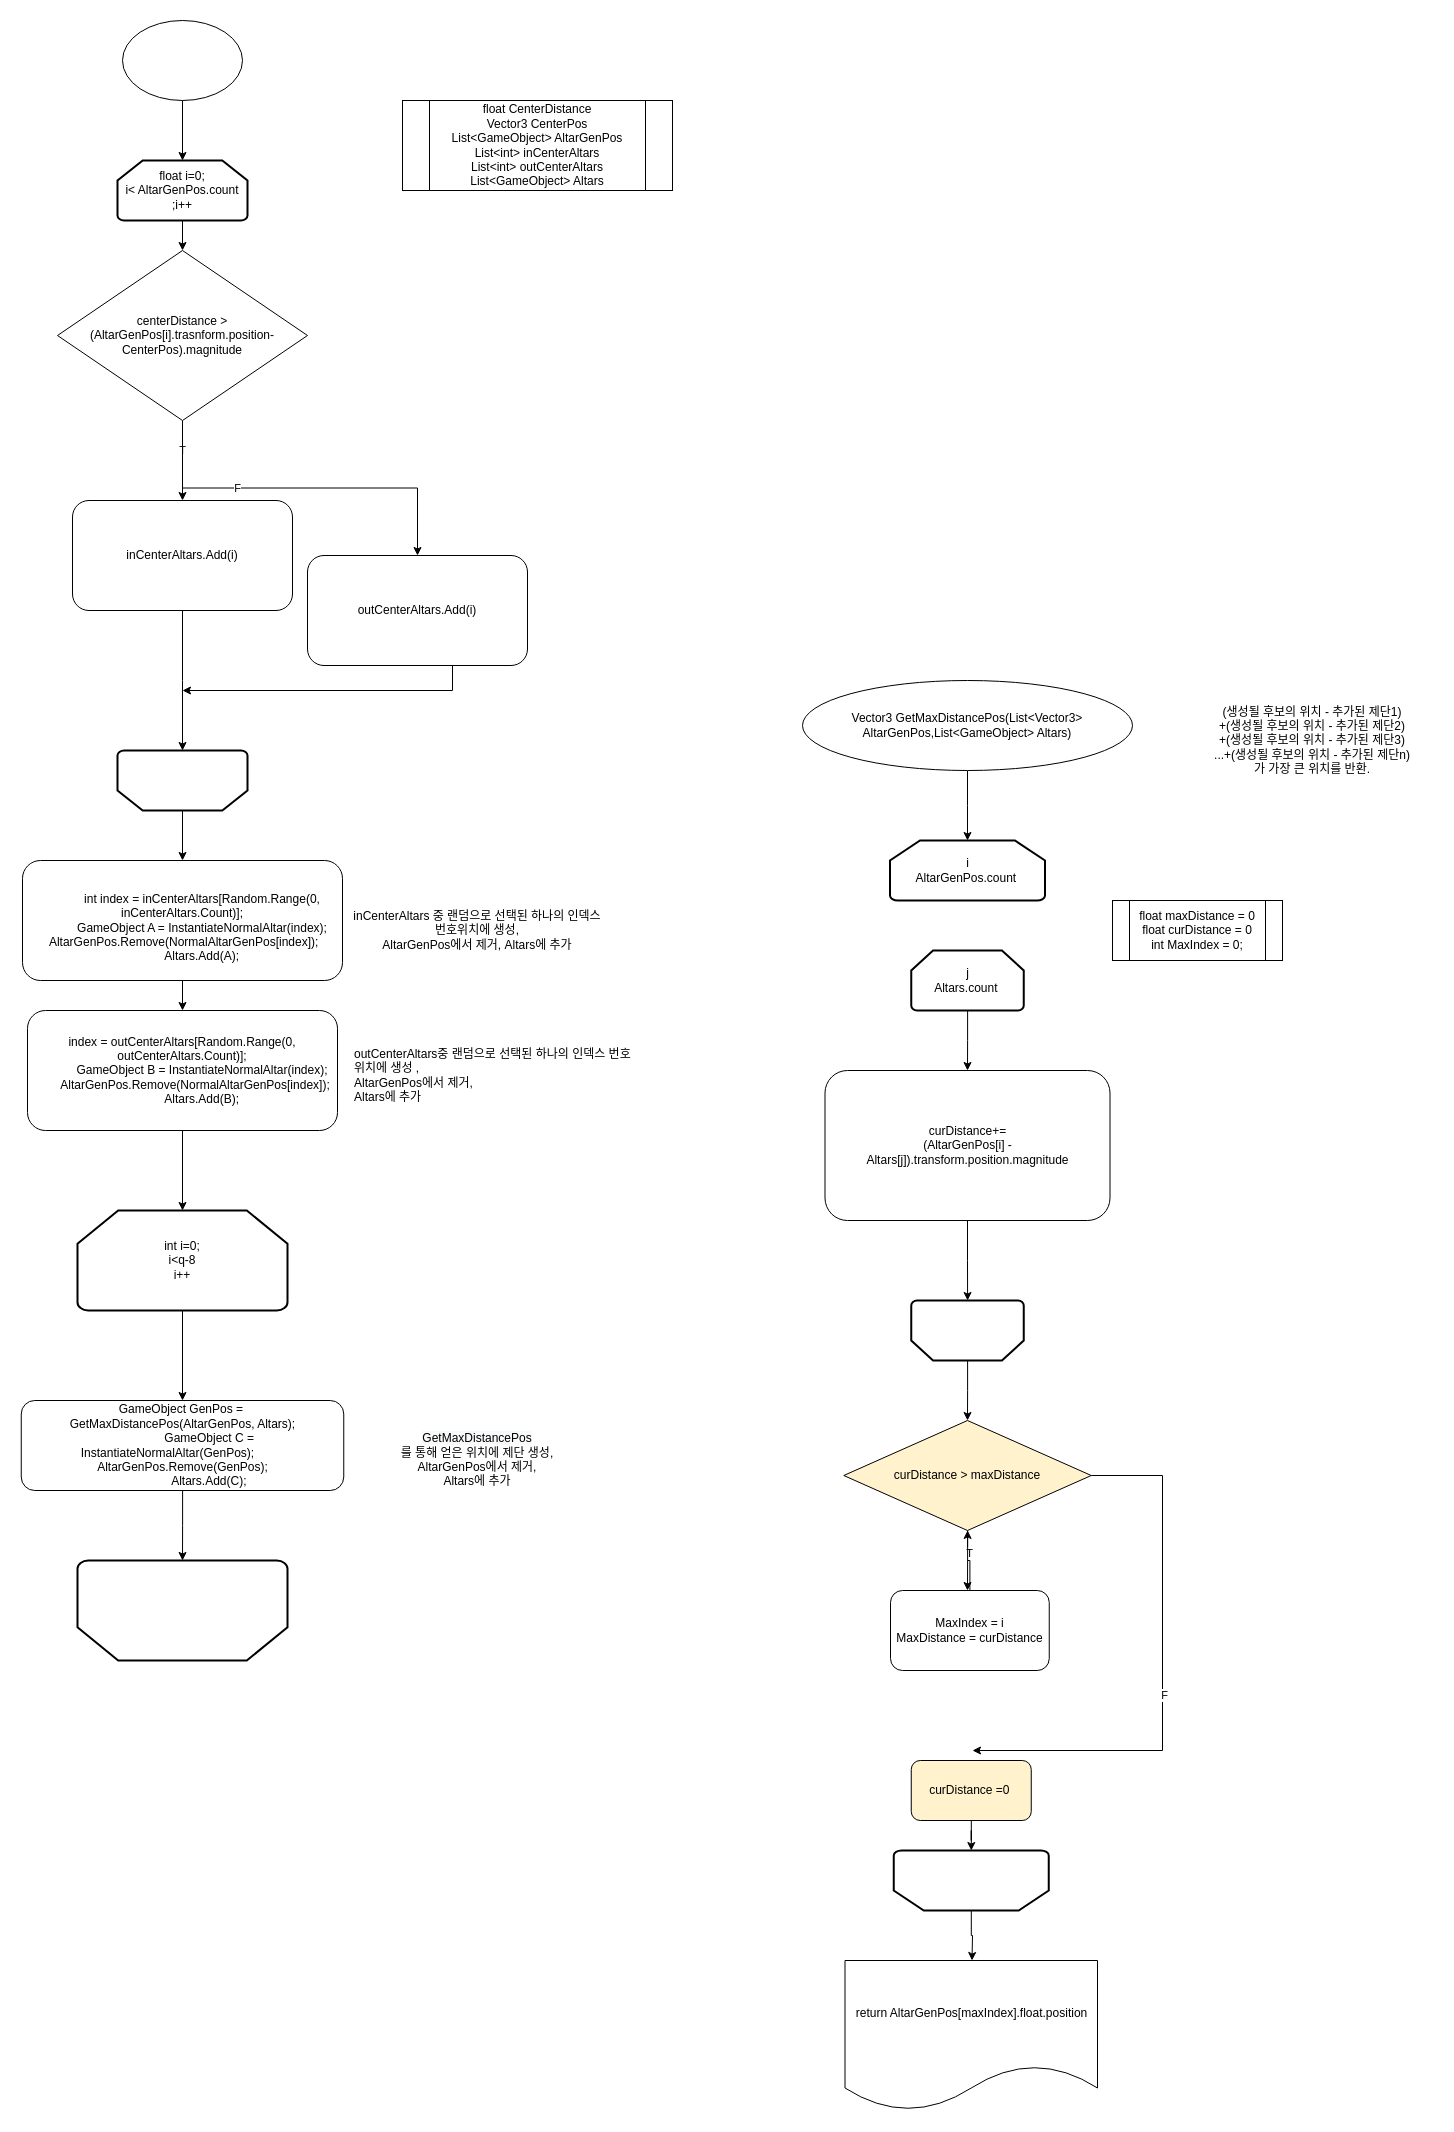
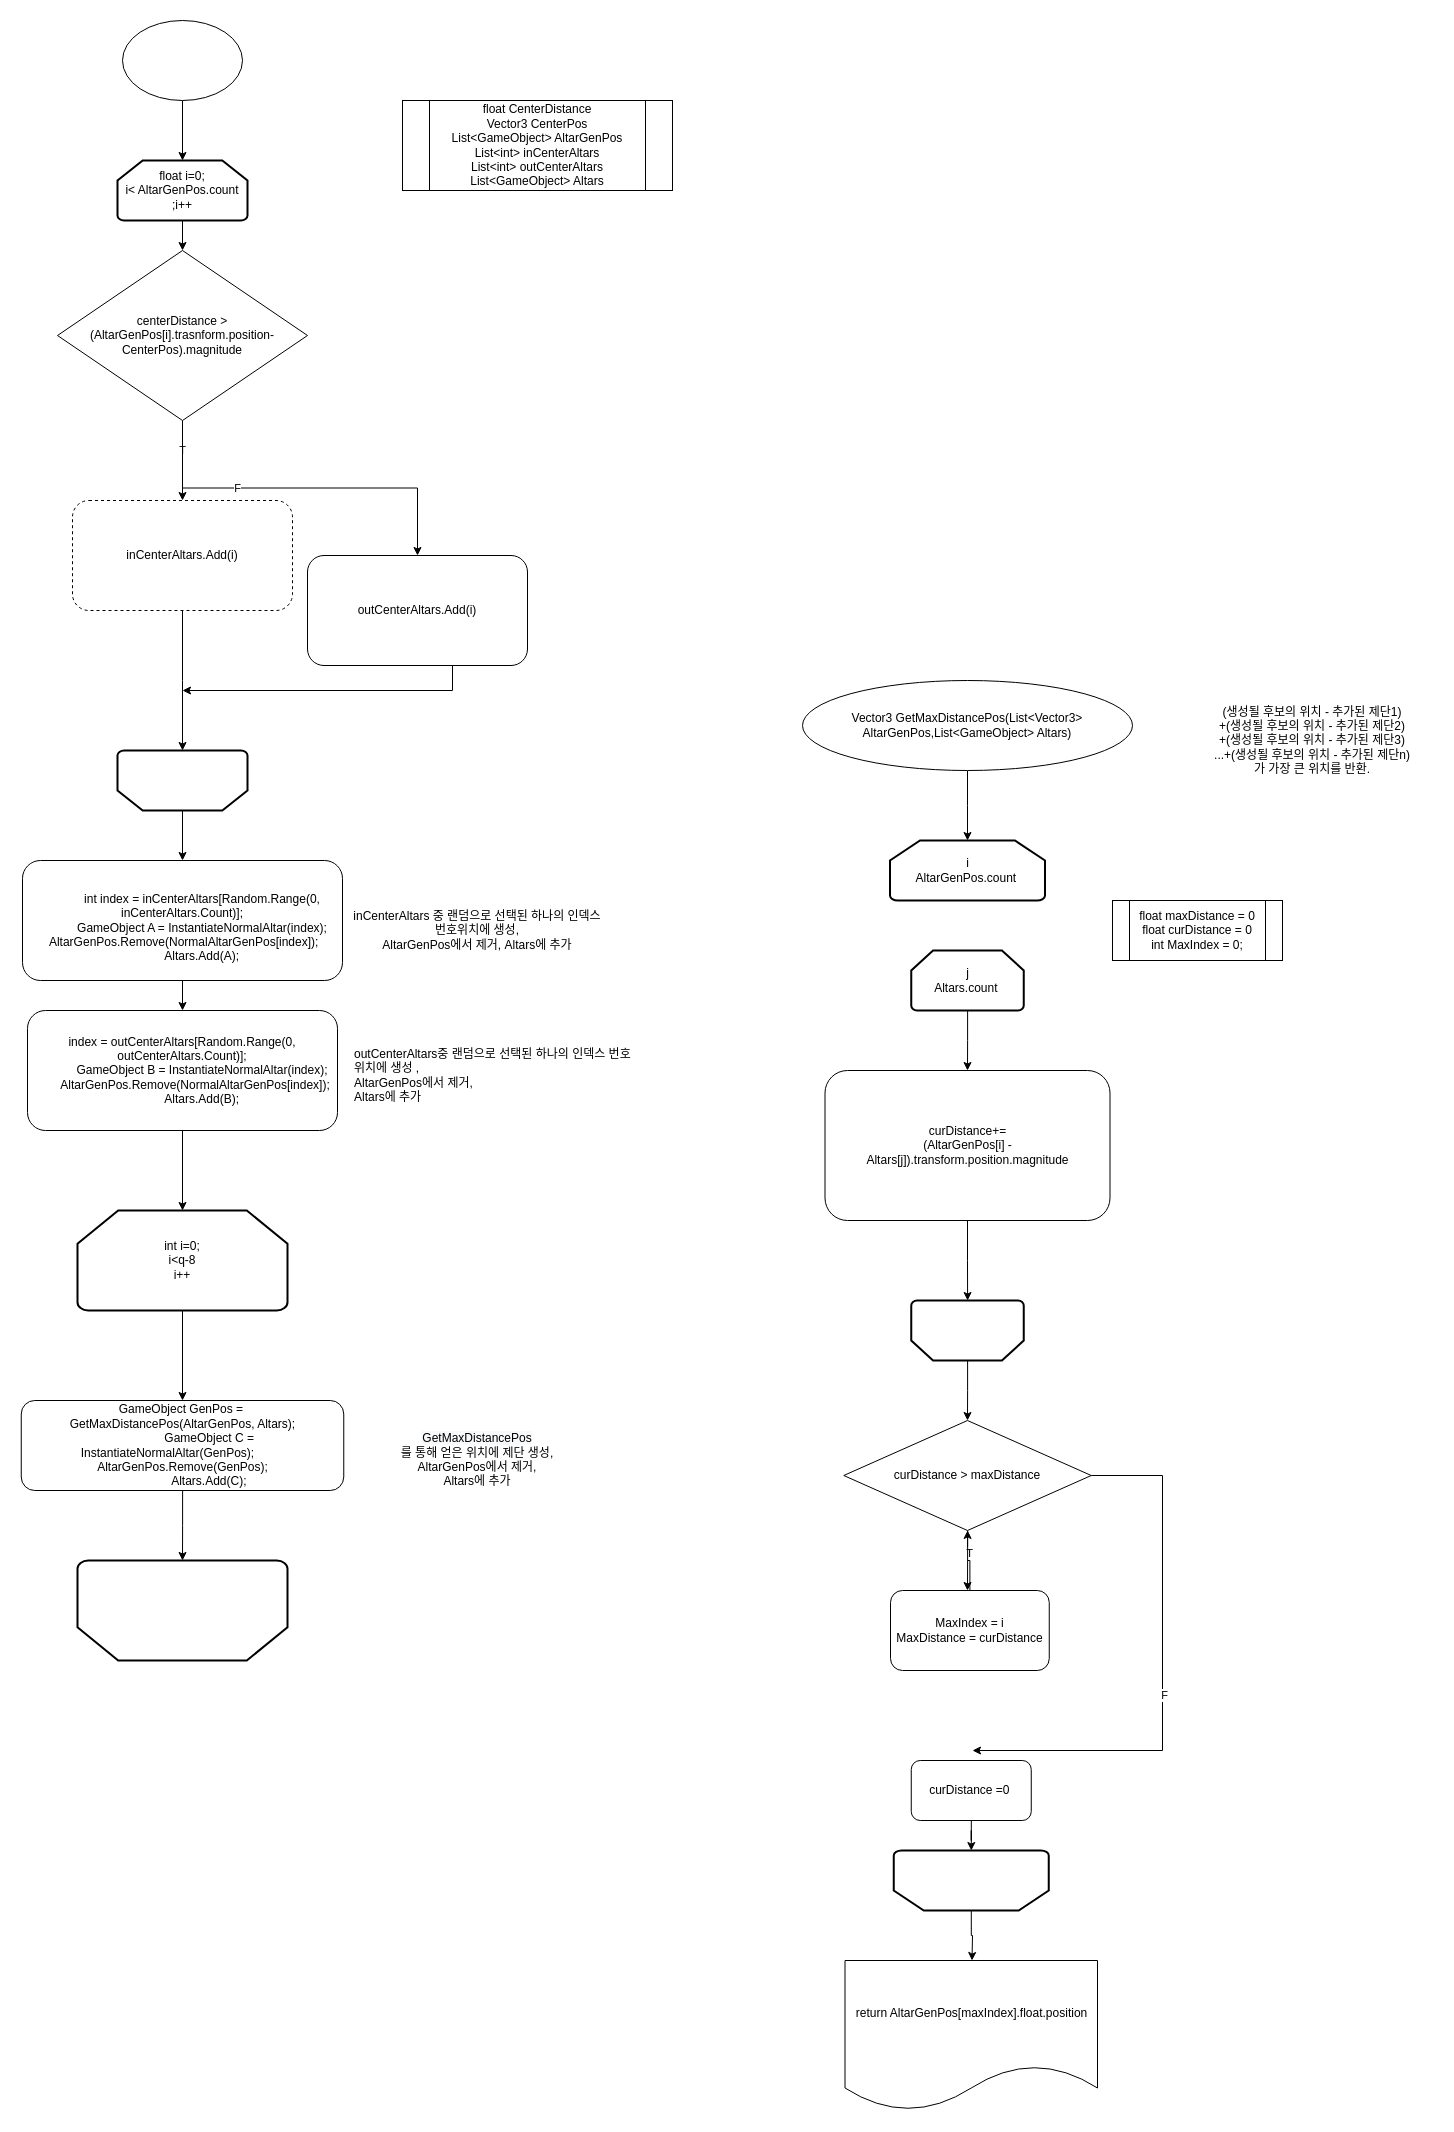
node "inCenterAltars.Add(i)": style solid -> dashed
node "curDistance > maxDistance": fillcolor #fff2cc -> #ffffff
node "curDistance =0": fillcolor #fff2cc -> #ffffff
